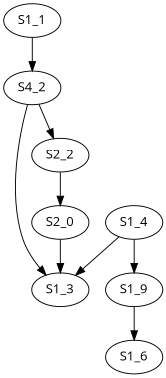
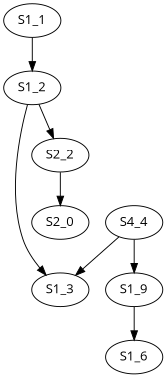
node "S4_2": label "S4_2" -> "S1_2"
node "S1_4": label "S1_4" -> "S4_4"
edge "S2_0" -> "S1_3": removed
